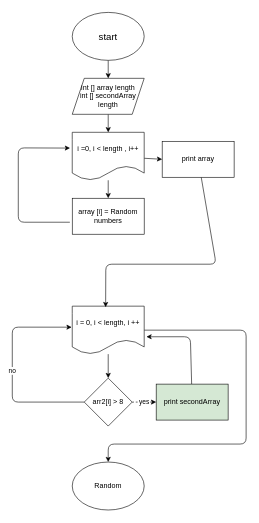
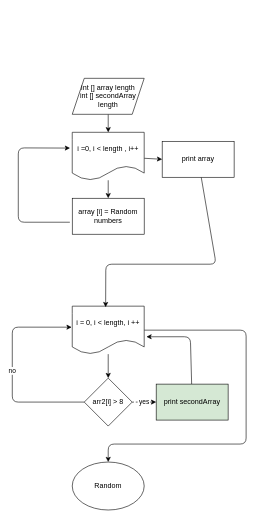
node "start": removed
edge "start" -> "int [] array length int [] secondArray length": removed
